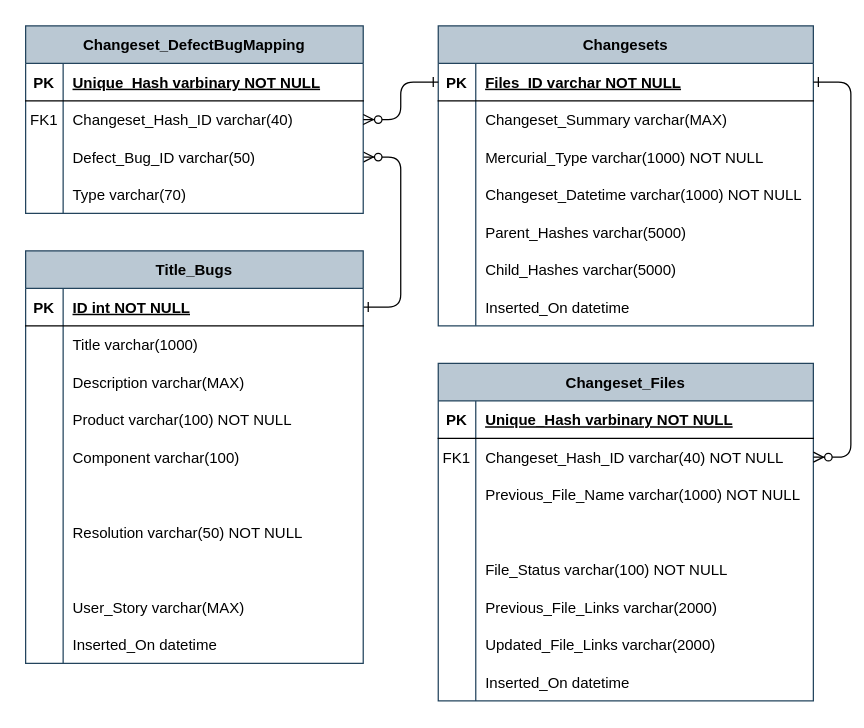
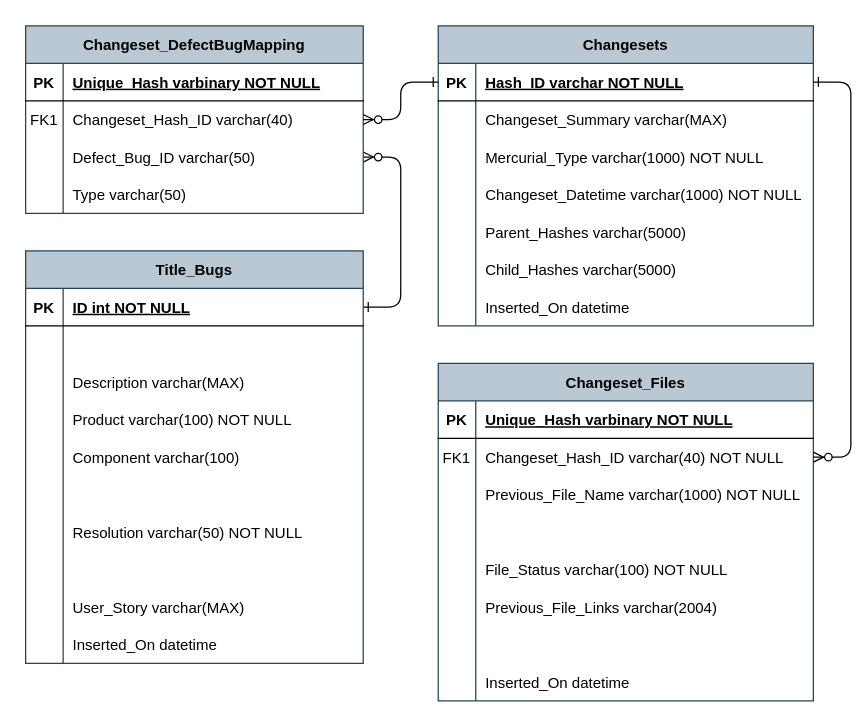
node "Files_ID varchar NOT NULL": label "Files_ID varchar NOT NULL" -> "Hash_ID varchar NOT NULL"
node "Type varchar(70)": label "Type varchar(70)" -> "Type varchar(50)"
node "Title varchar(1000)": removed
node "Previous_File_Links varchar(2000)": label "Previous_File_Links varchar(2000)" -> "Previous_File_Links varchar(2004)"
node "Updated_File_Links varchar(2000)": removed
